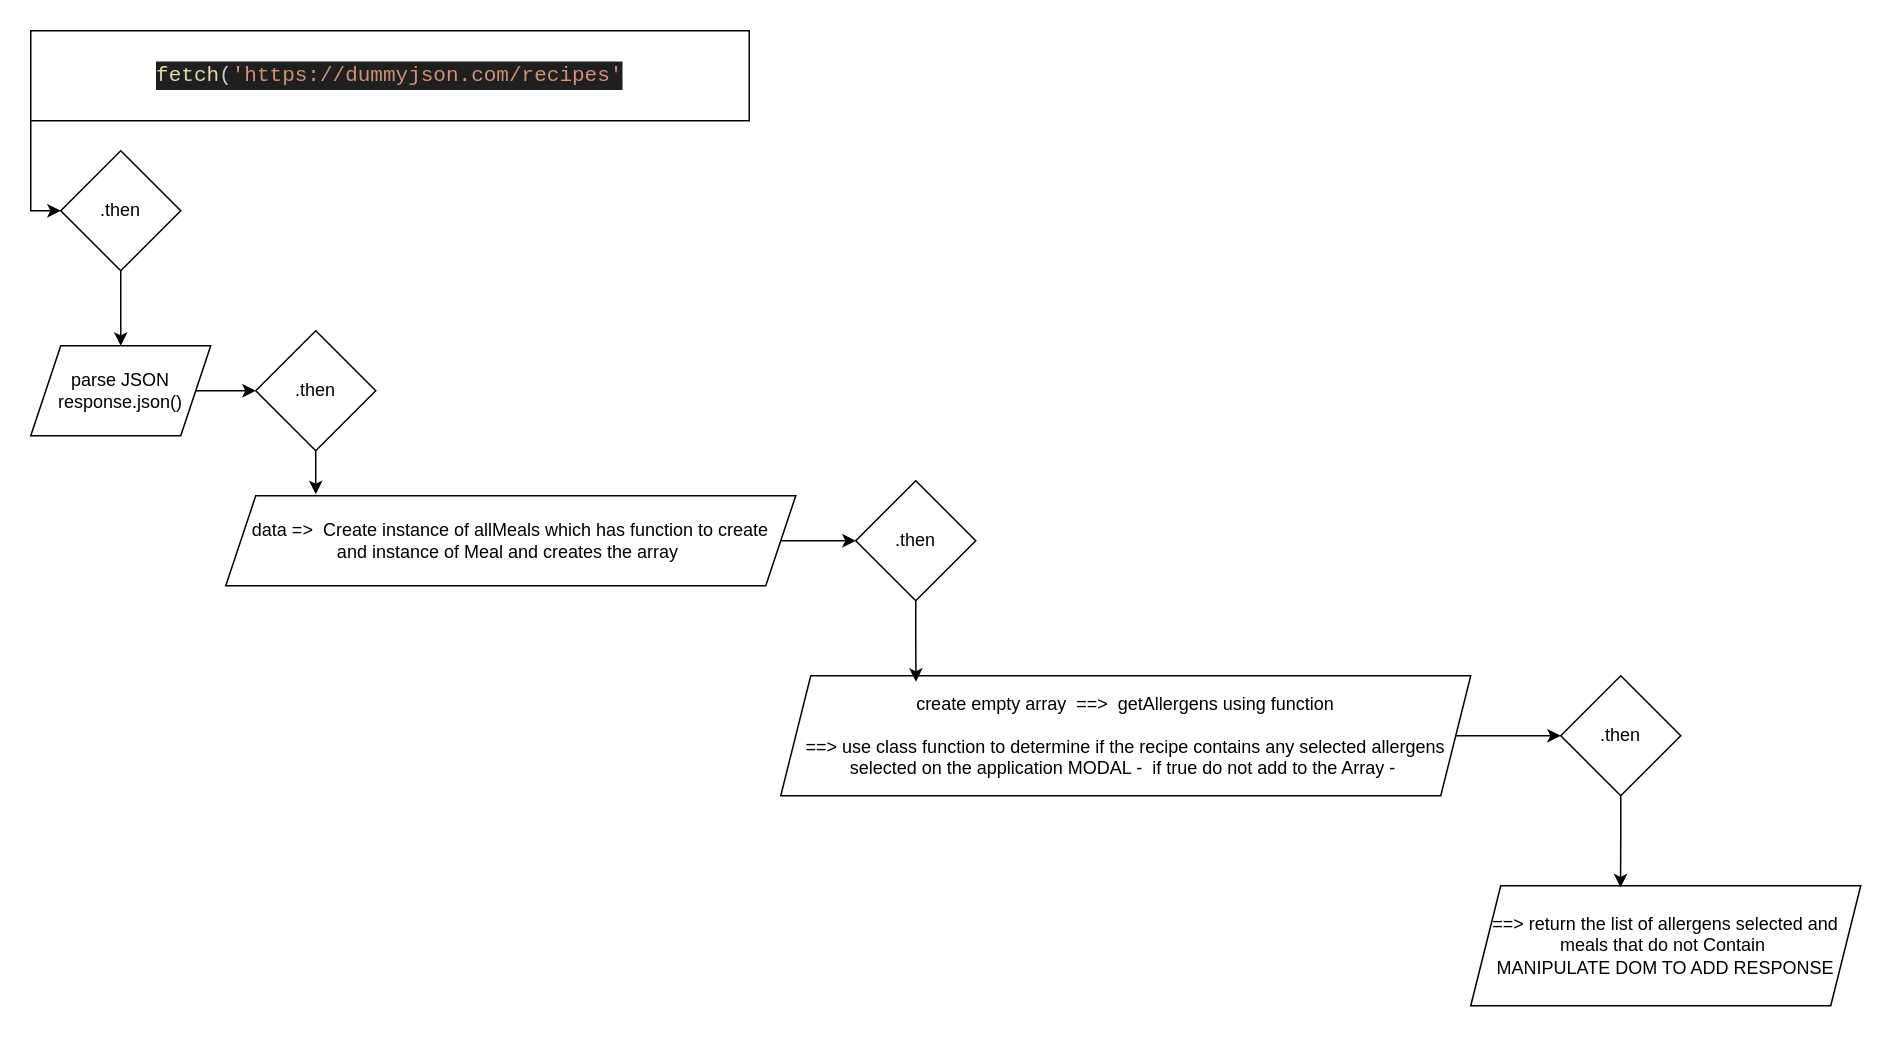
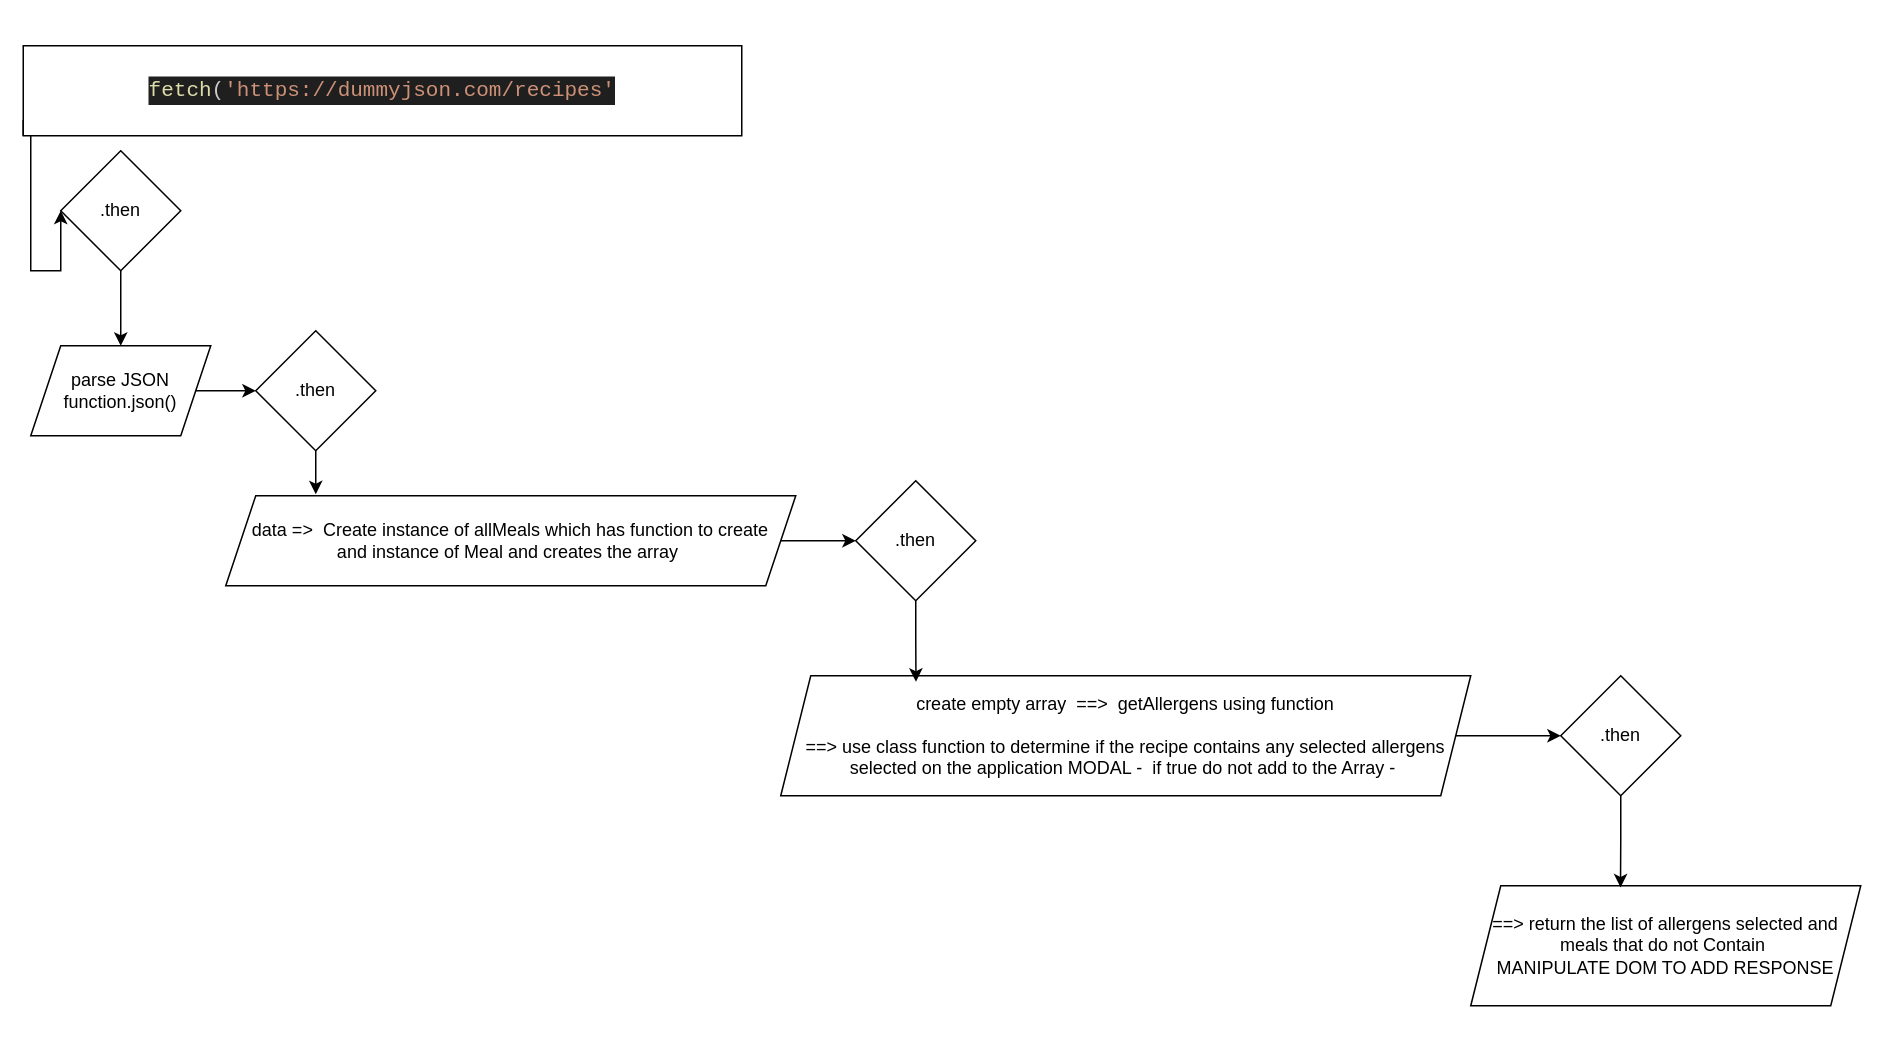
node "fetch('https://dummyjson.com/recipes'": moved (390, 76) -> (383, 91)
node "parse JSON response.json()": label "parse JSON response.json()" -> "parse JSON function.json()"
